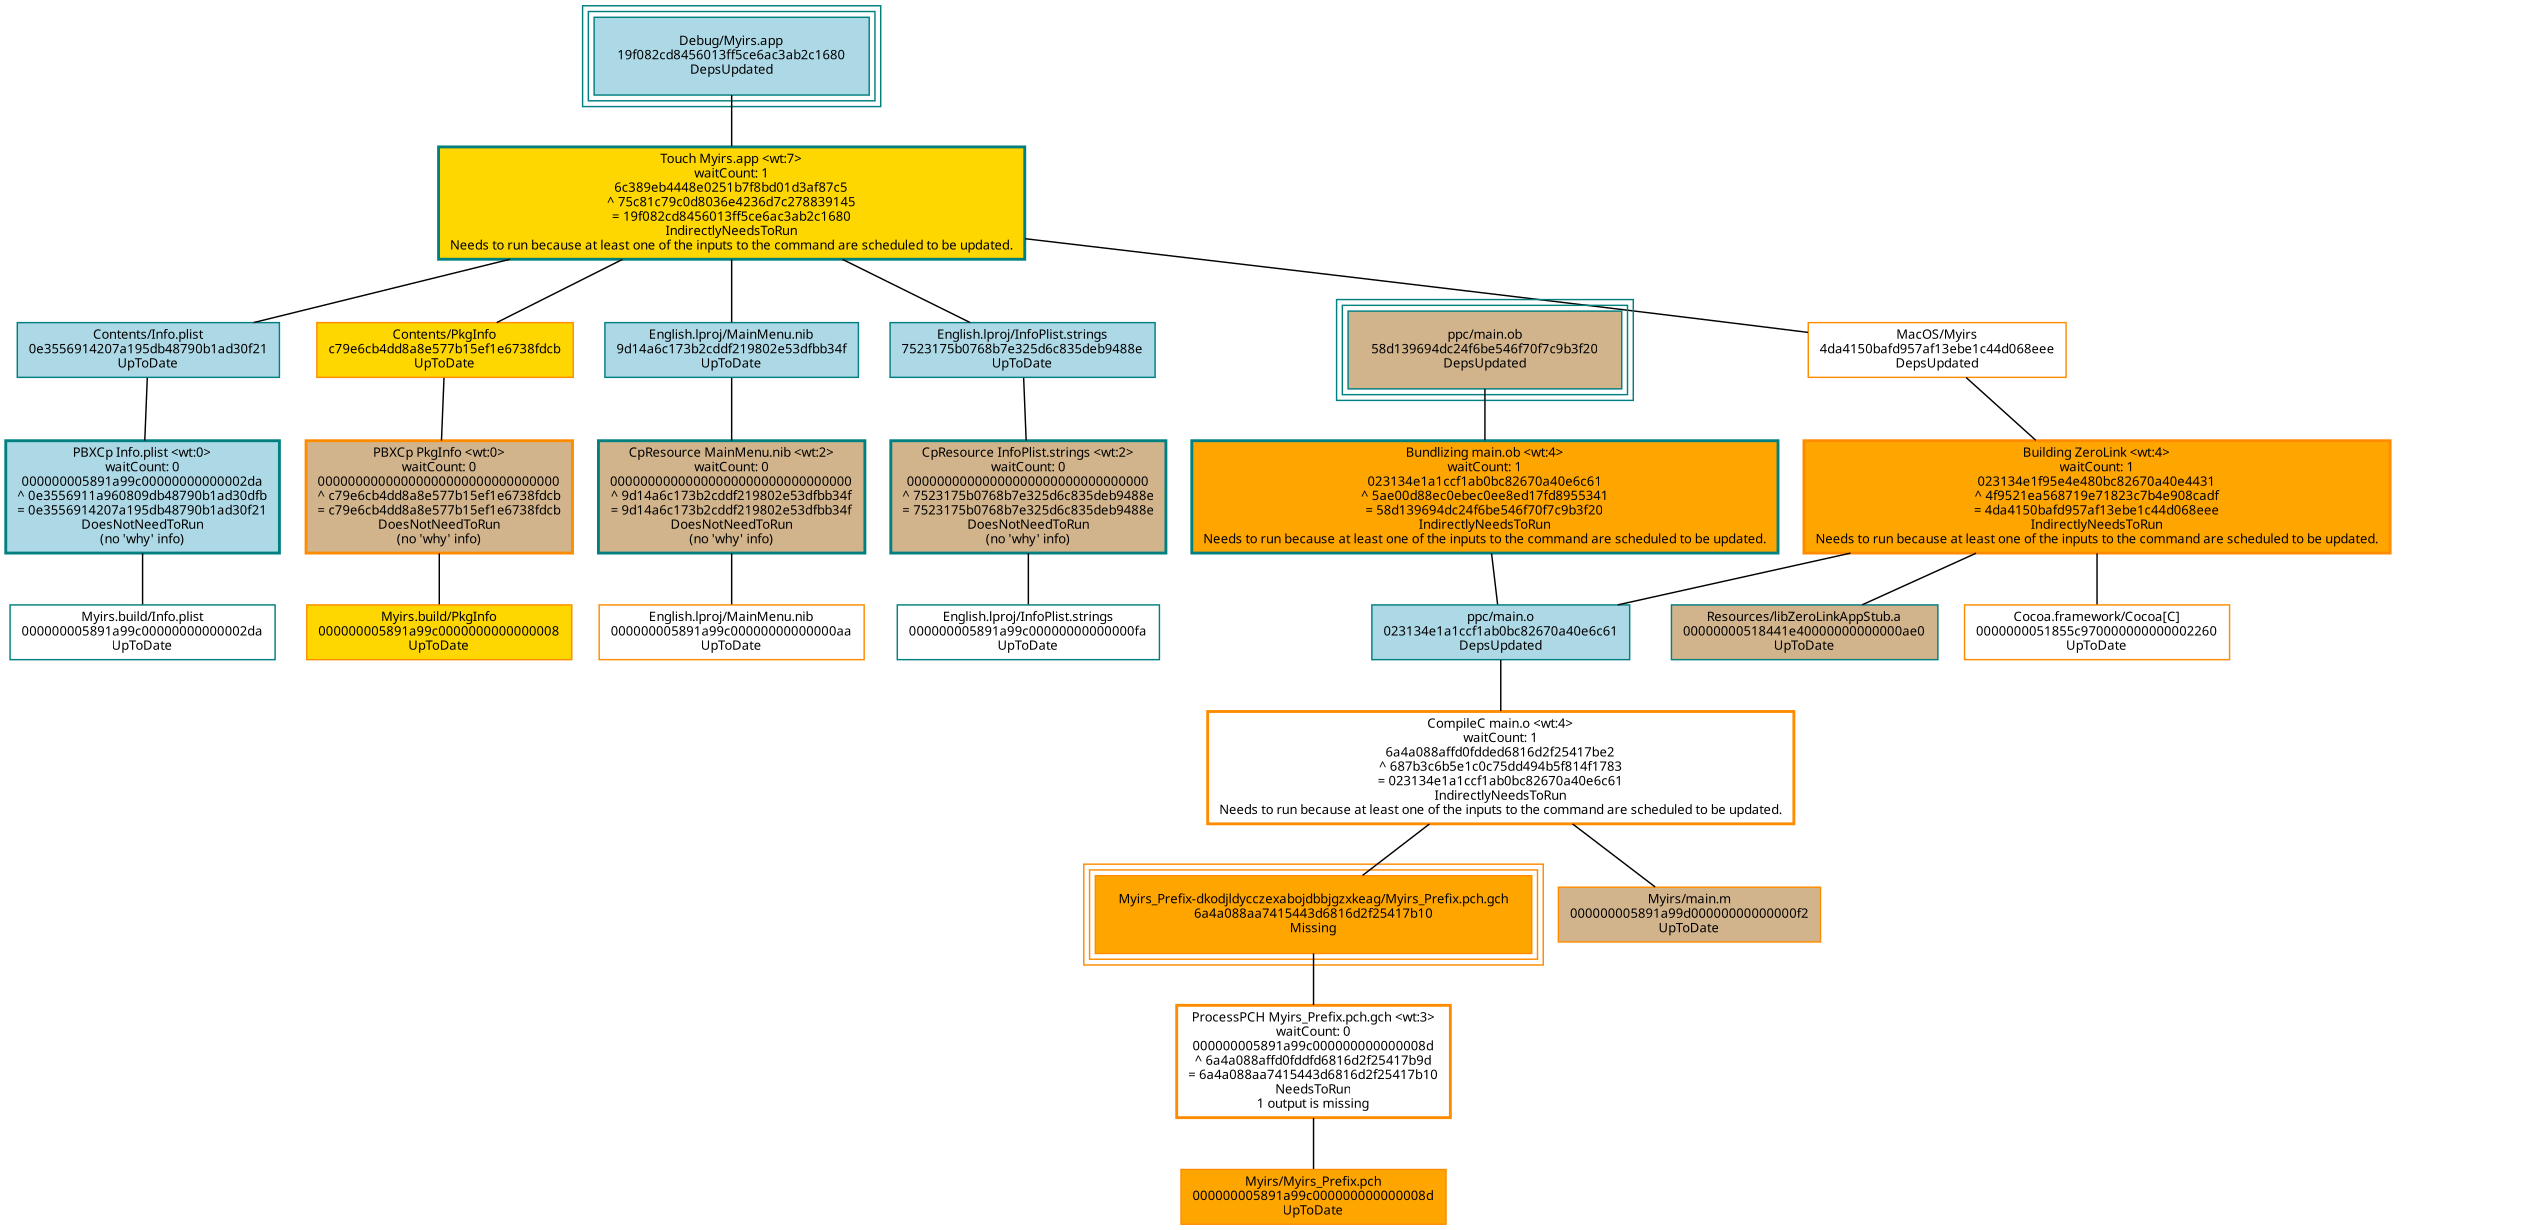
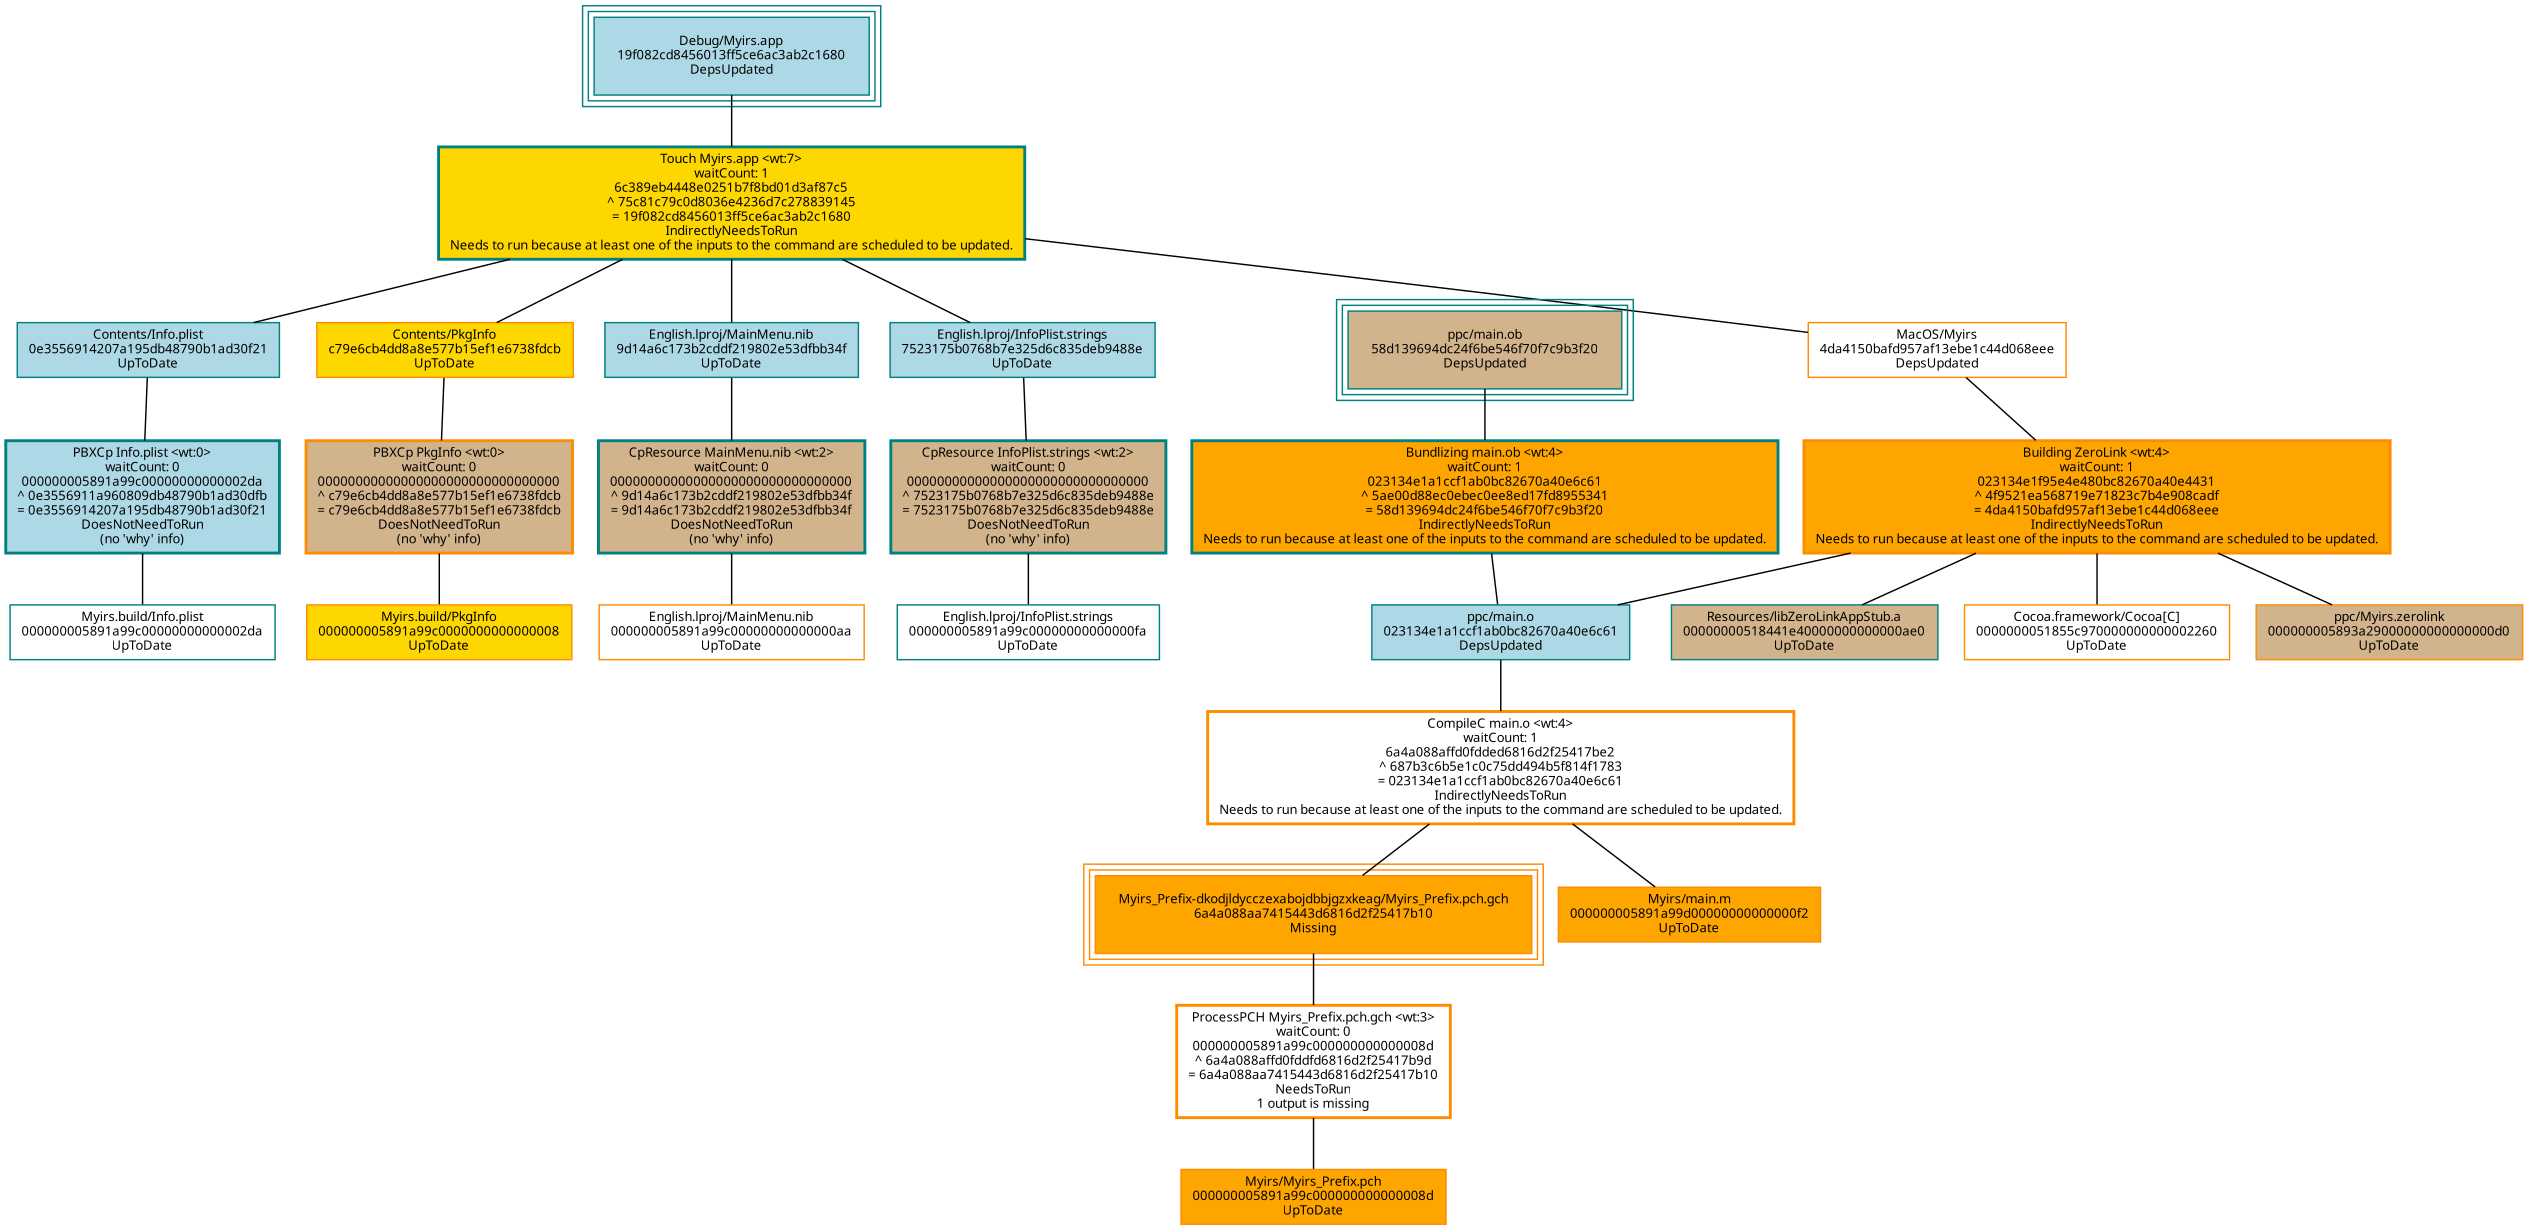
node "ppc/Myirs.zerolink 000000005893a29000000000000000d0 UpToDate": added
node "Myirs/main.m 000000005891a99d00000000000000f2 UpToDate": fillcolor tan -> orange
